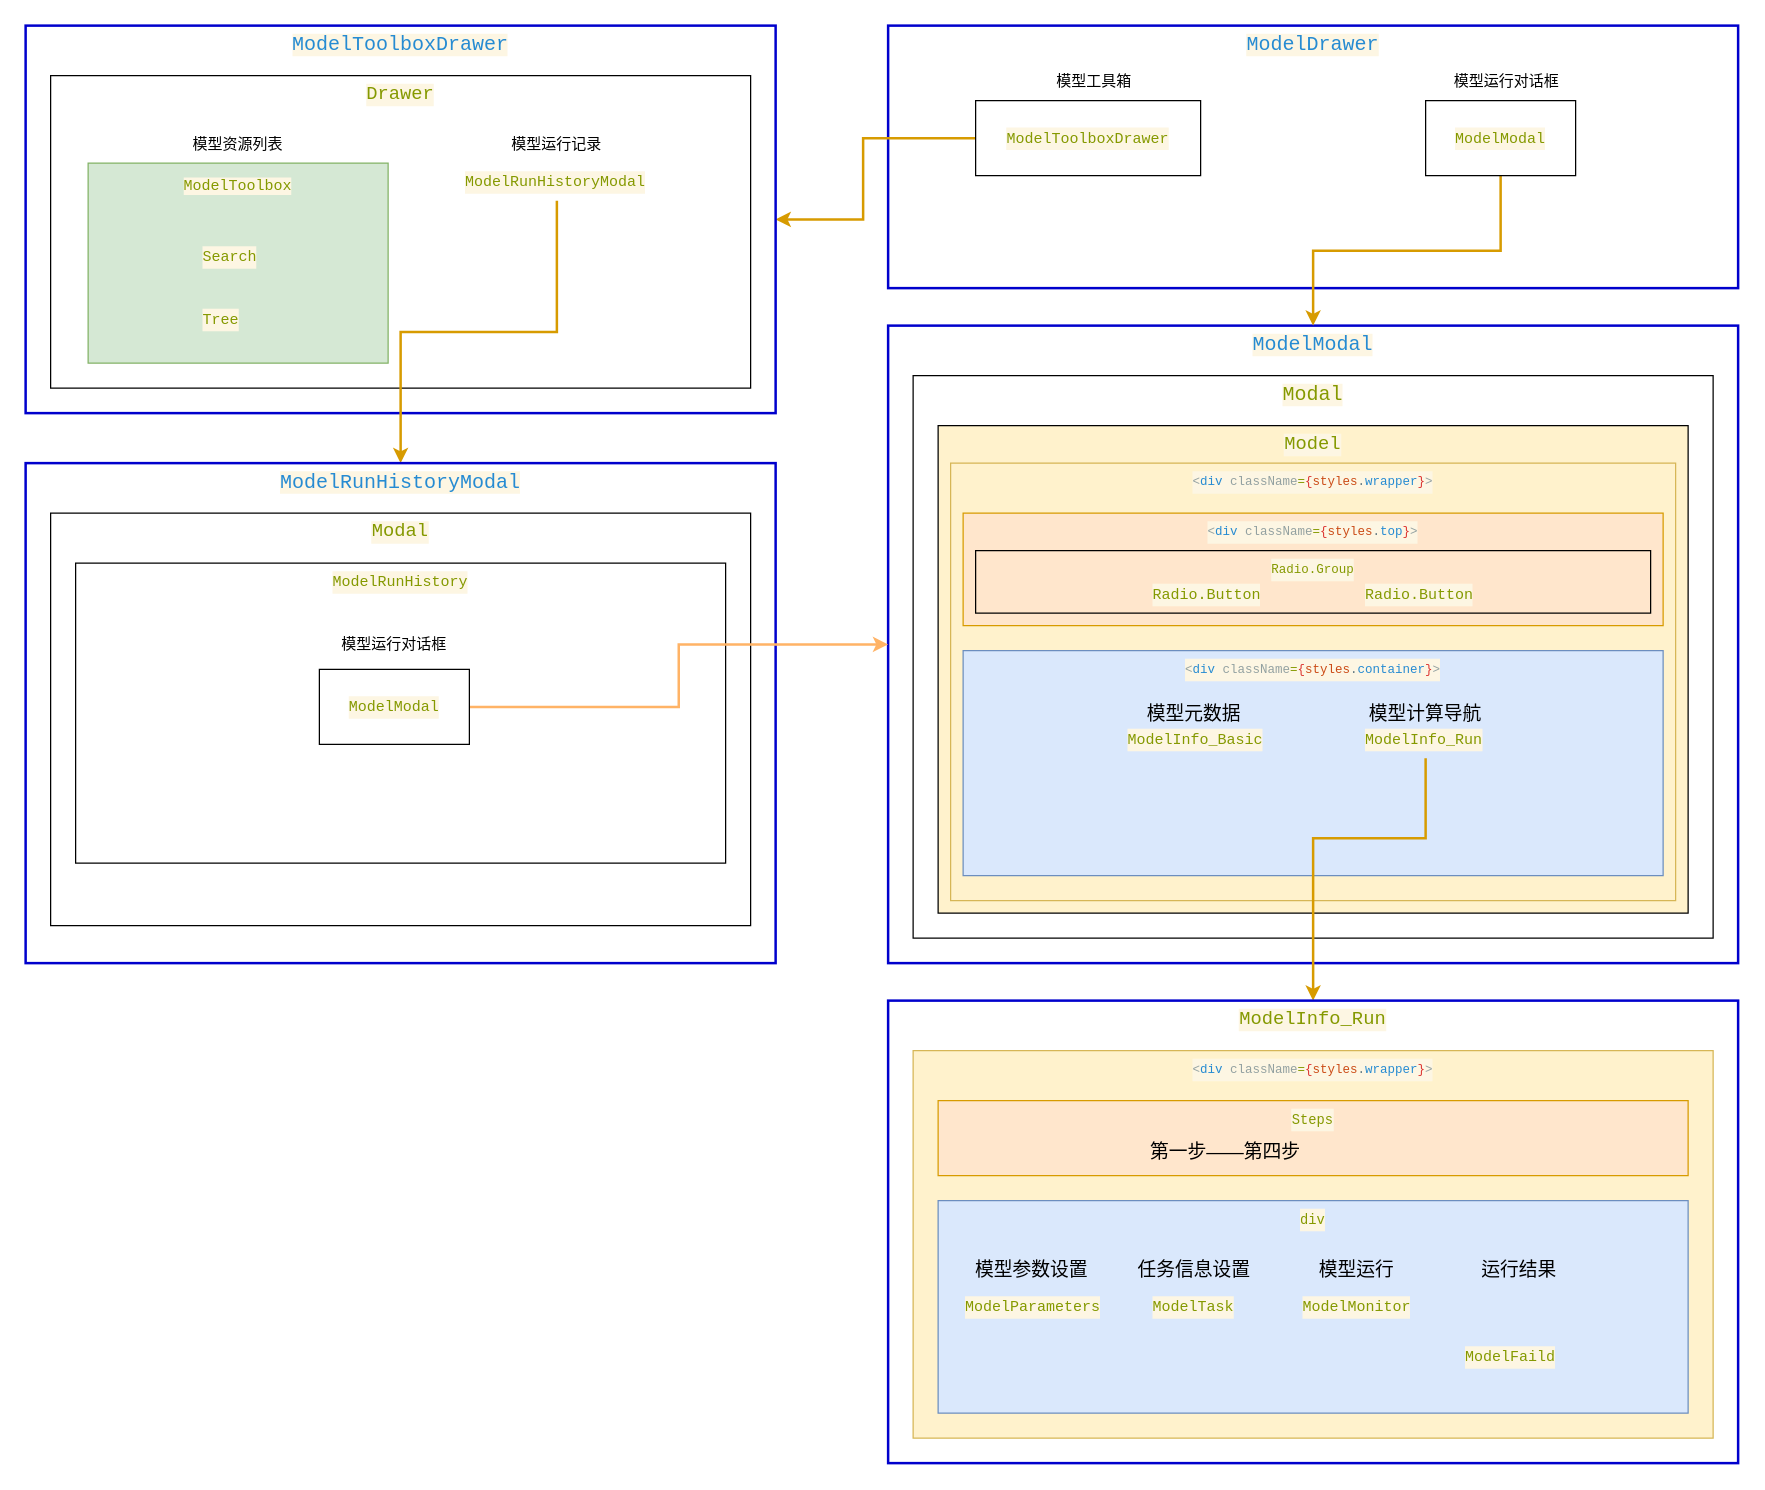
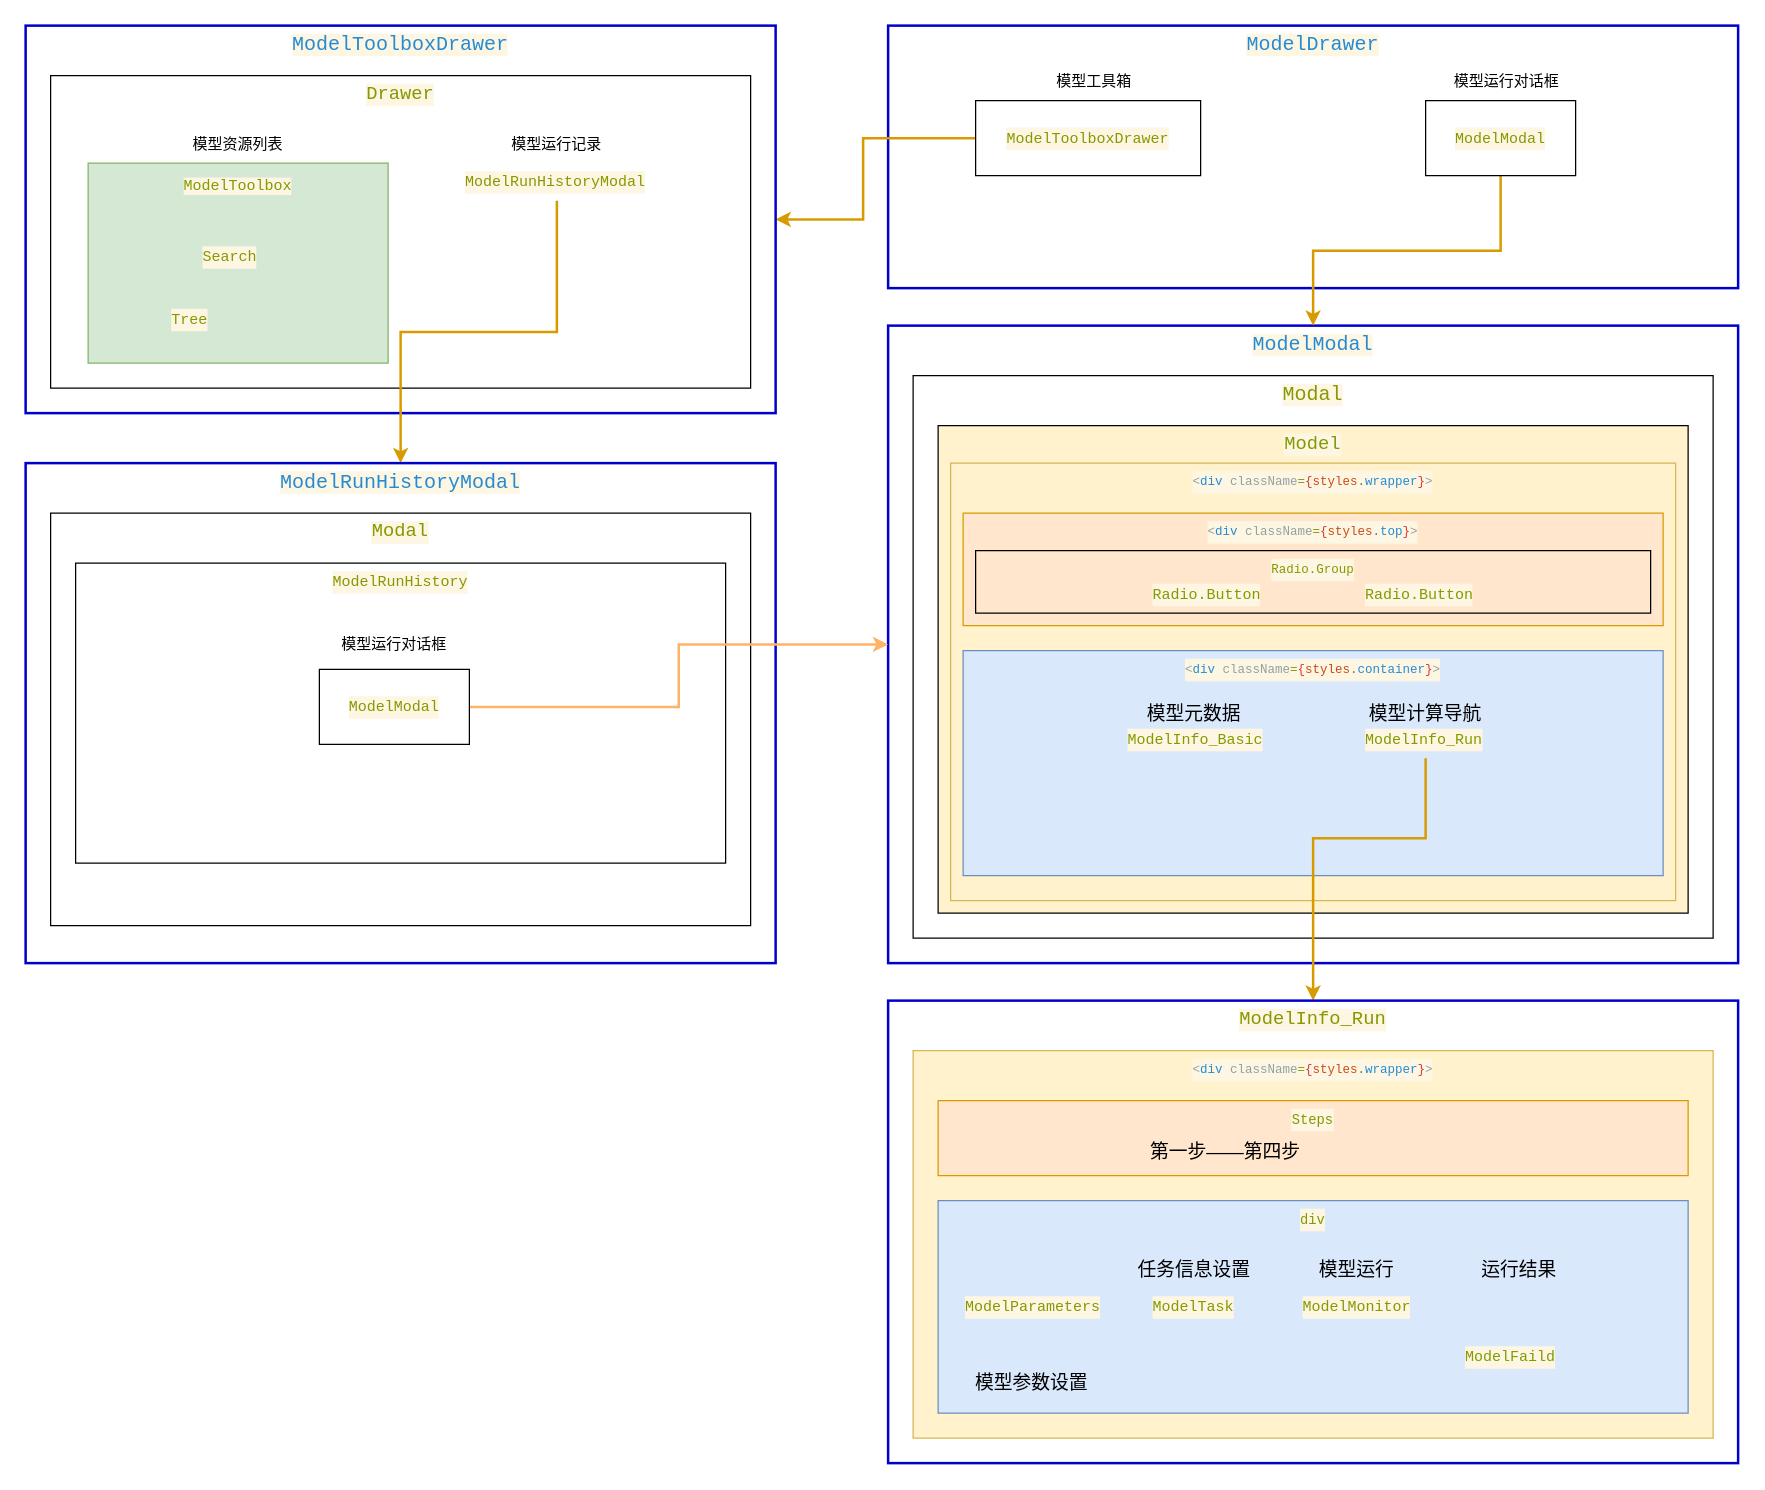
node "Tree": moved (238, 326) -> (207, 326)
node "模型参数设置": moved (1032, 1269) -> (1032, 1382)
